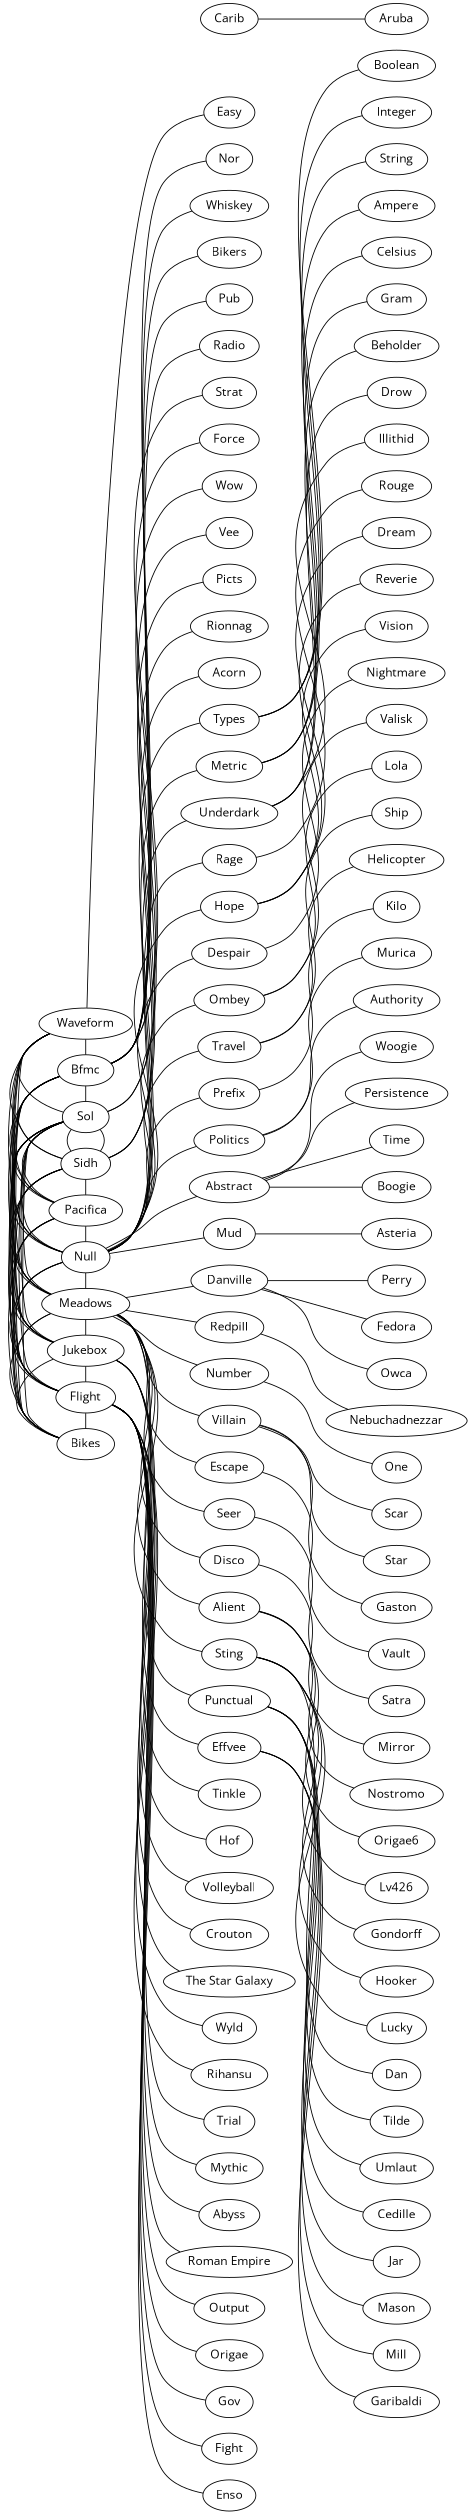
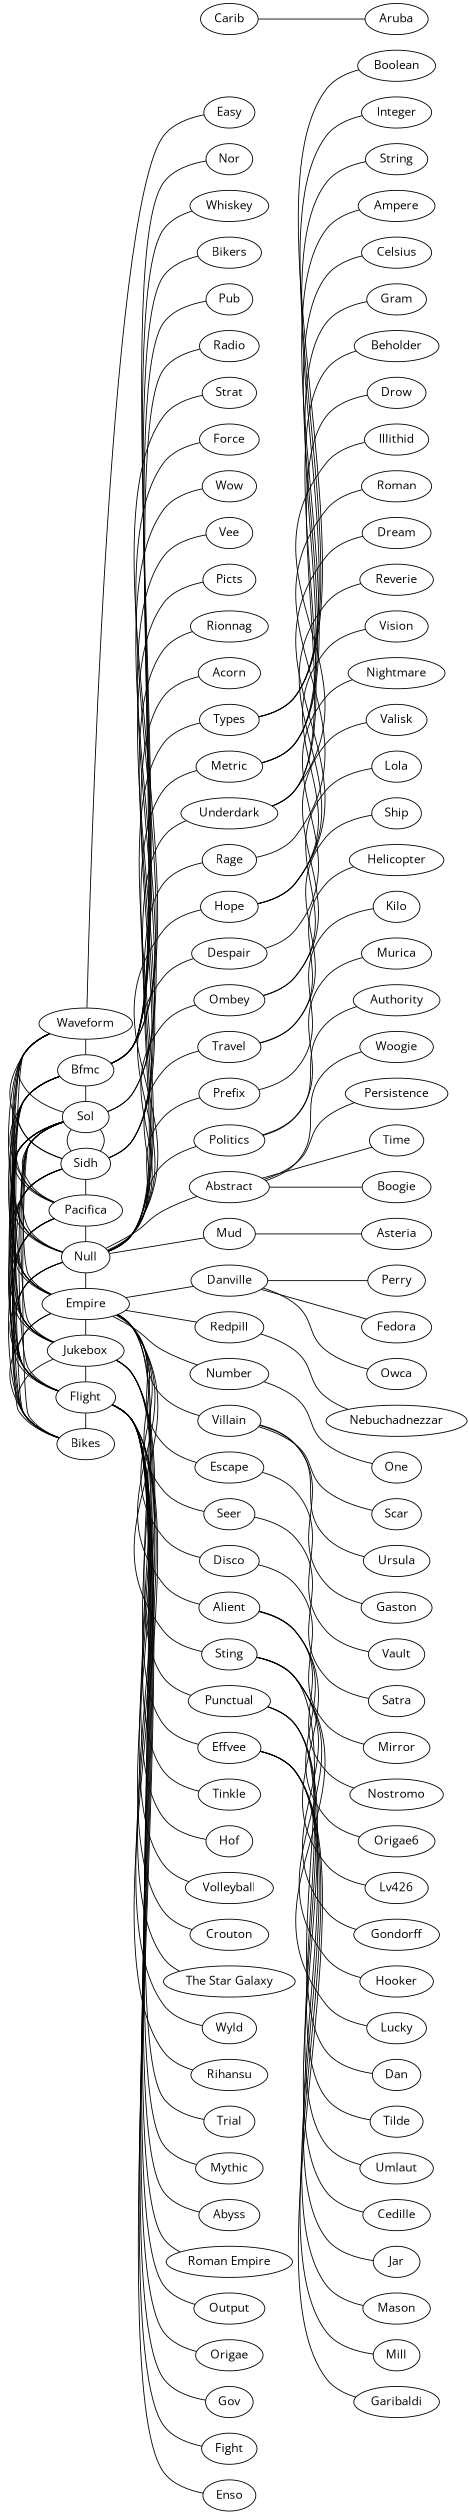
node "Rouge": label "Rouge" -> "Roman"
node "Meadows": label "Meadows" -> "Empire"
node "Star": label "Star" -> "Ursula"
edge "Punctual" -- "Jar": now "Effvee" -- "Jar"
